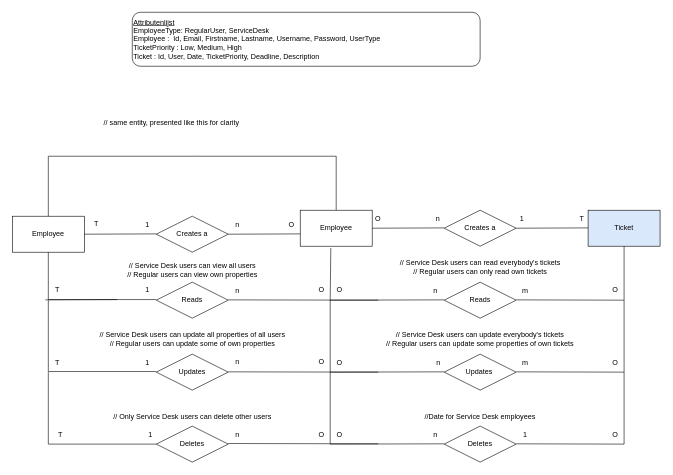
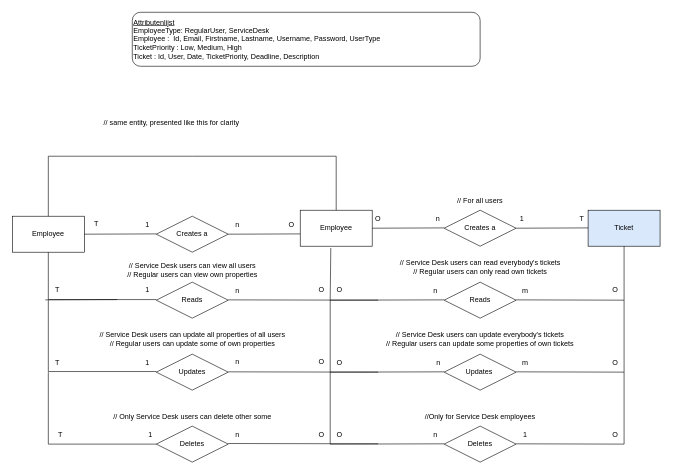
node "// For all users": added
node "// Only Service Desk users can delete other users": label "// Only Service Desk users can delete other users" -> "// Only Service Desk users can delete other some"
node "//Date for Service Desk employees": label "//Date for Service Desk employees" -> "//Only for Service Desk employees"
